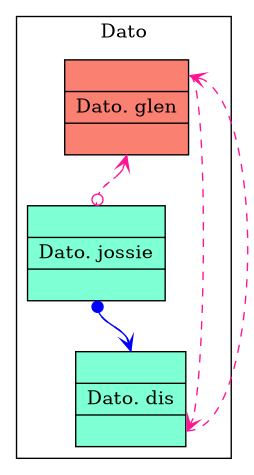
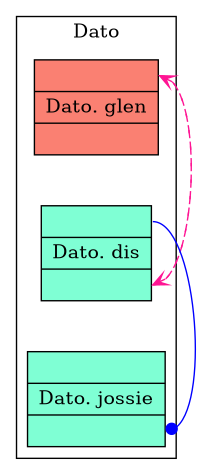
edge "Dato. glen" -> "Dato. jossie": removed
edge "Dato. jossie" -> "Dato. glen": removed
edge "Dato. jossie" -> "Dato. dis": removed
